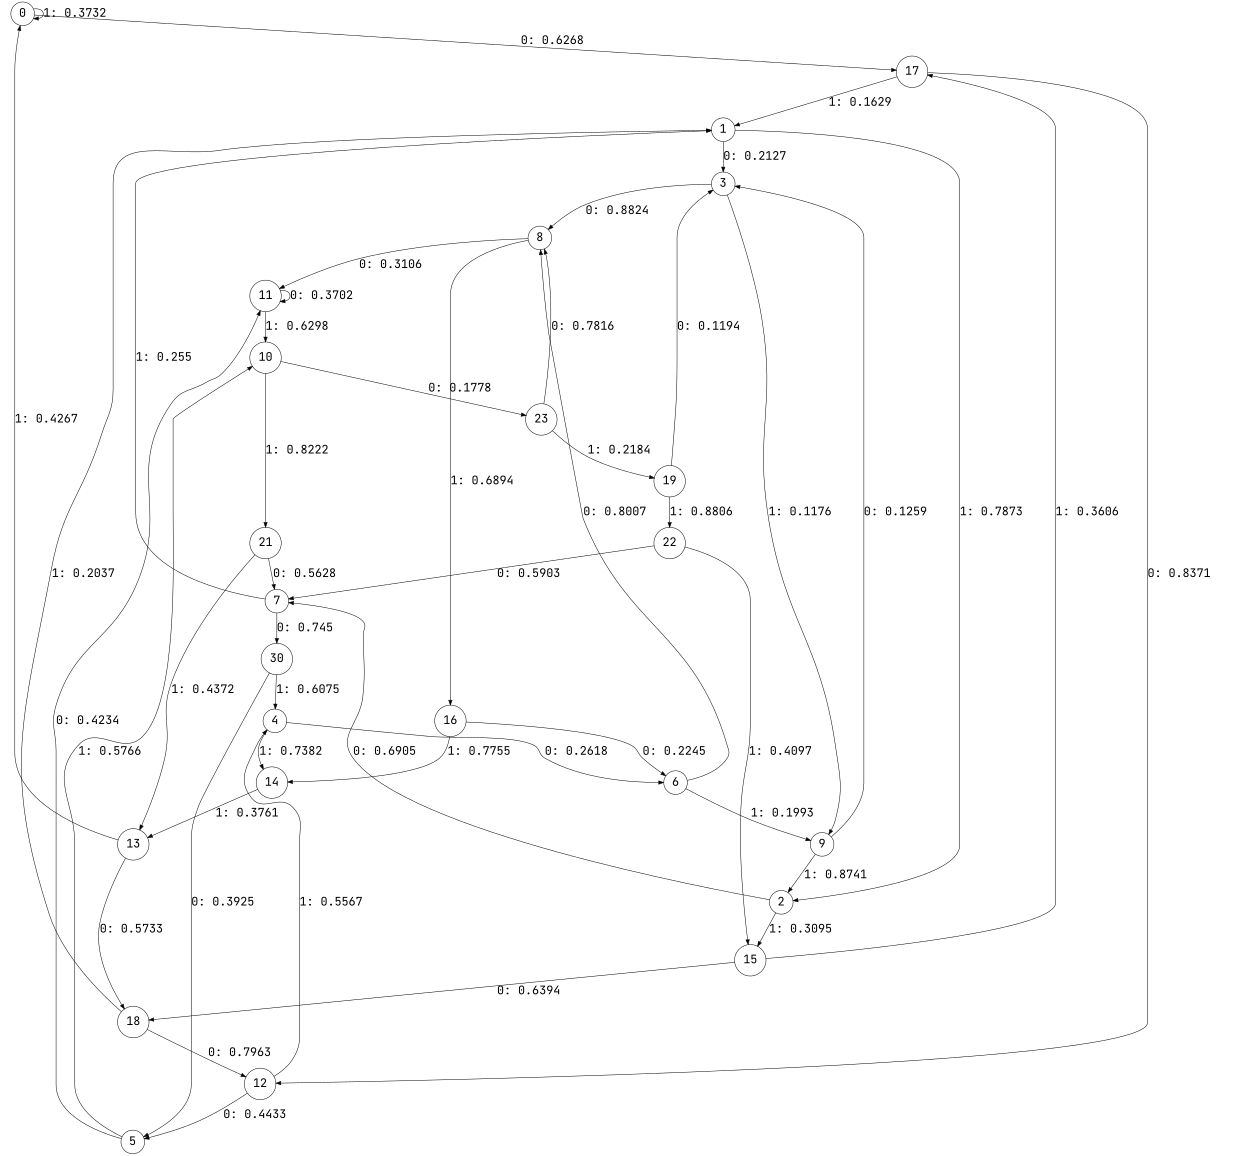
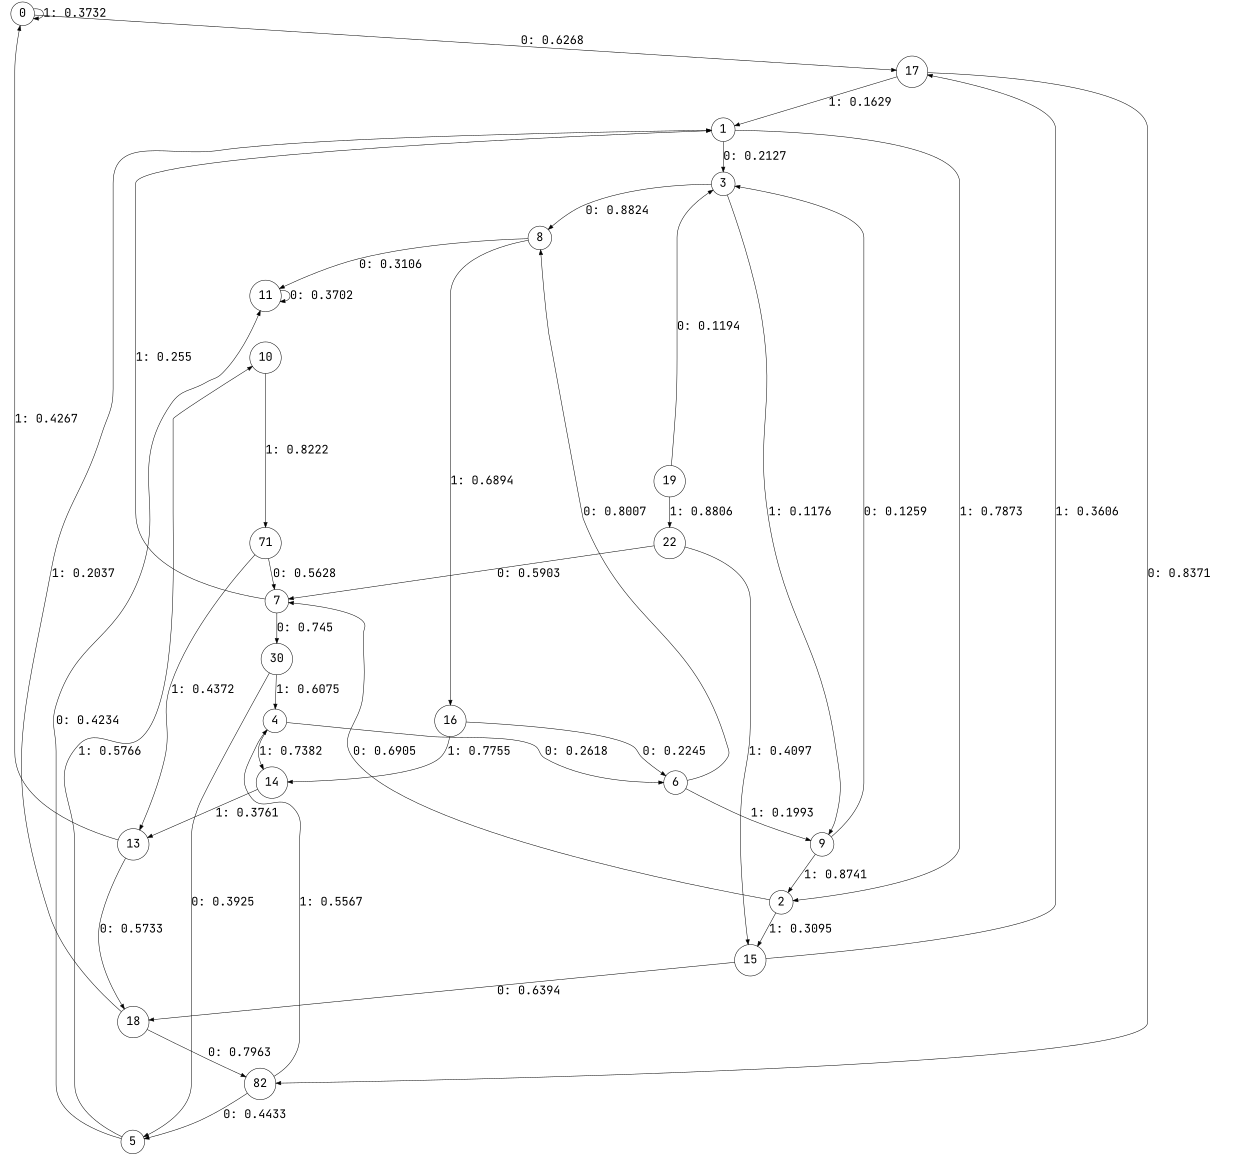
edge "11" -> "10": removed, label "1: 0.6298"
node "23": removed
node "21": label "21" -> "71"
node "12": label "12" -> "82"
